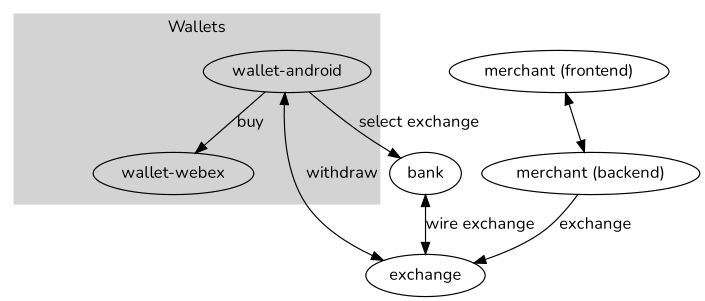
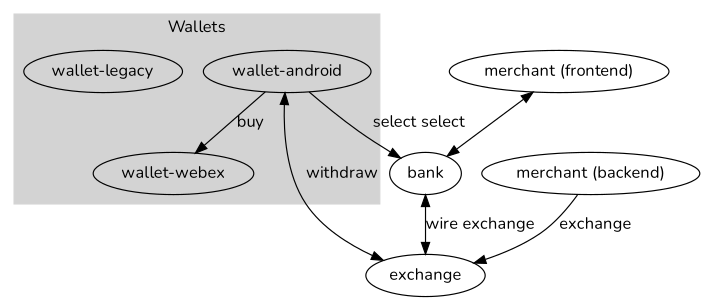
node "wallet-legacy": added
edge "wallet-android" -> "bank": label "select exchange" -> "select select"
edge "merchant (frontend)" -- "merchant (backend)": now "merchant (frontend)" -- "bank"
